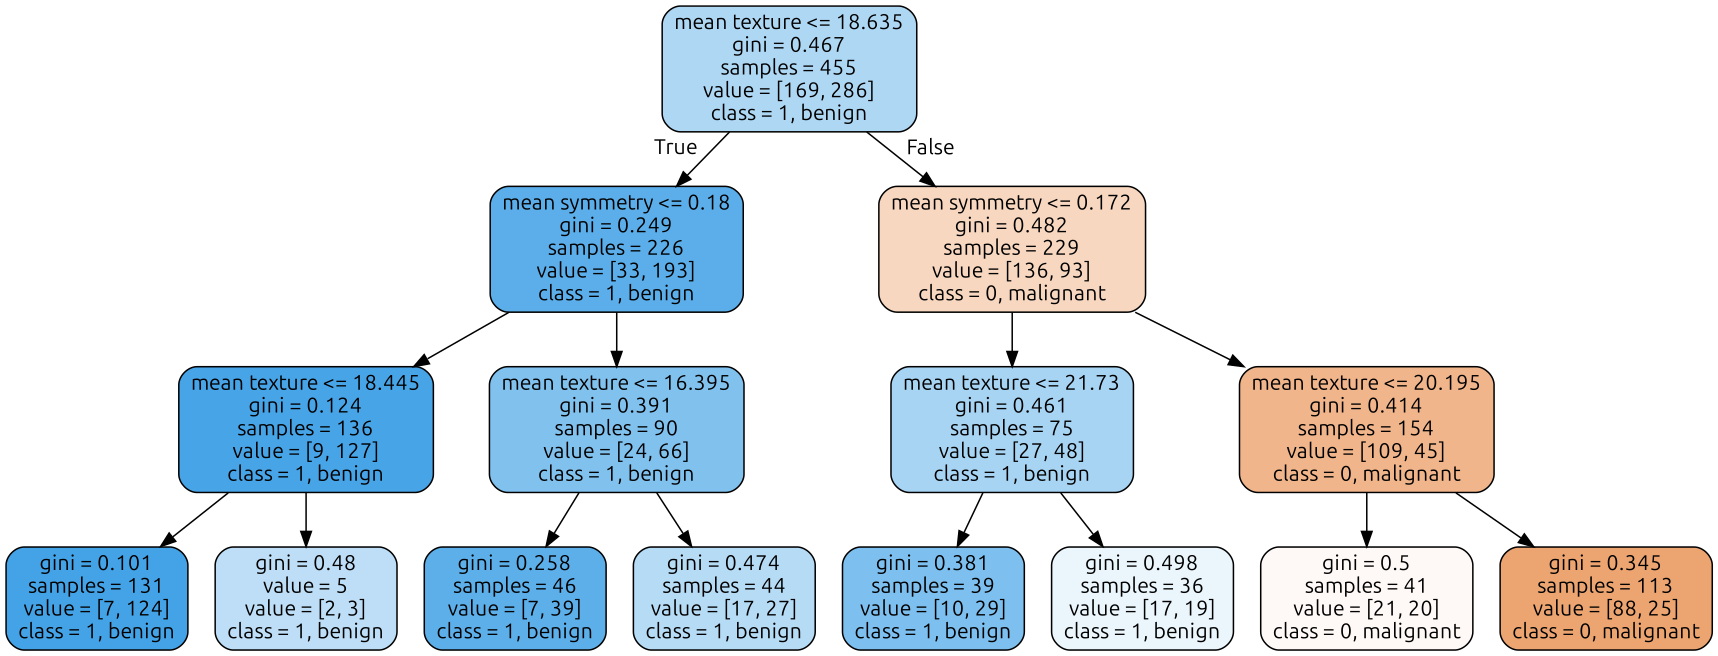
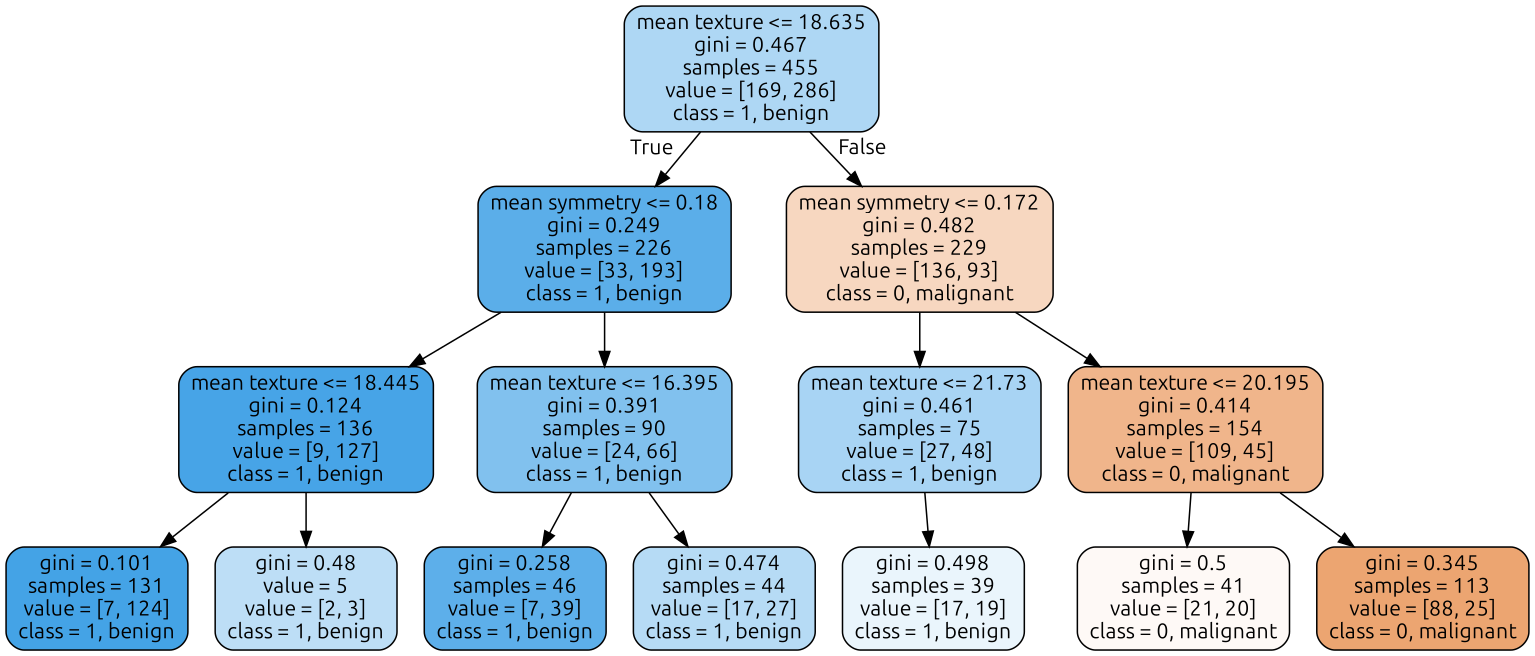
node "gini = 0.381 samples = 39 value = [10, 29] class = 1, benign": removed
node "gini = 0.498 samples = 36 value = [17, 19] class = 1, benign": label "gini = 0.498 samples = 36 value = [17, 19] class = 1, benign" -> "gini = 0.498 samples = 39 value = [17, 19] class = 1, benign"
